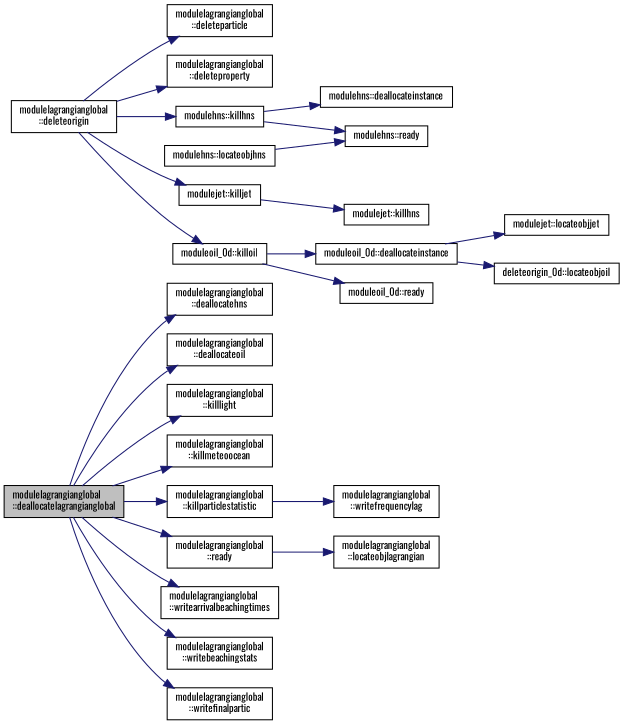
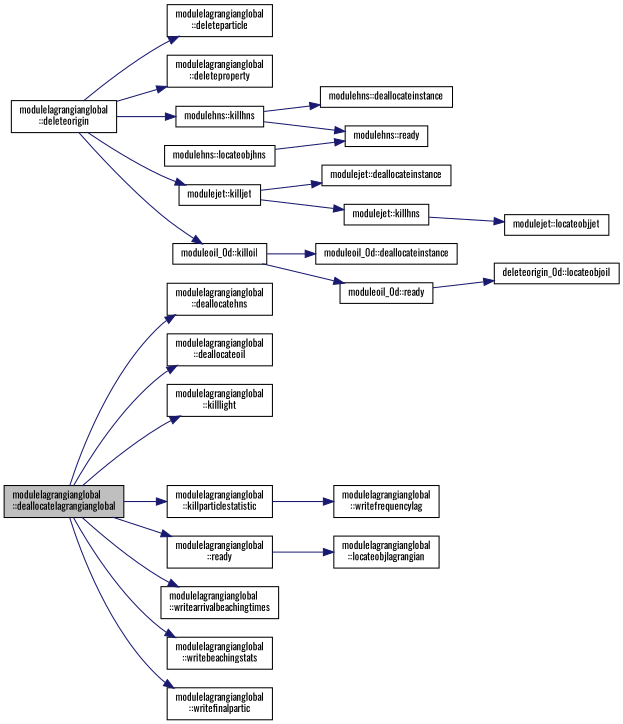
node "modulejet::deallocateinstance": added
edge "moduleoil_0d::deallocateinstance" -> "modulejet::locateobjjet": now "modulejet::killhns" -> "modulejet::locateobjjet"
edge "moduleoil_0d::deallocateinstance" -> "deleteorigin_0d::locateobjoil": now "moduleoil_0d::ready" -> "deleteorigin_0d::locateobjoil"
node "modulelagrangianglobal ::killmeteoocean": removed
